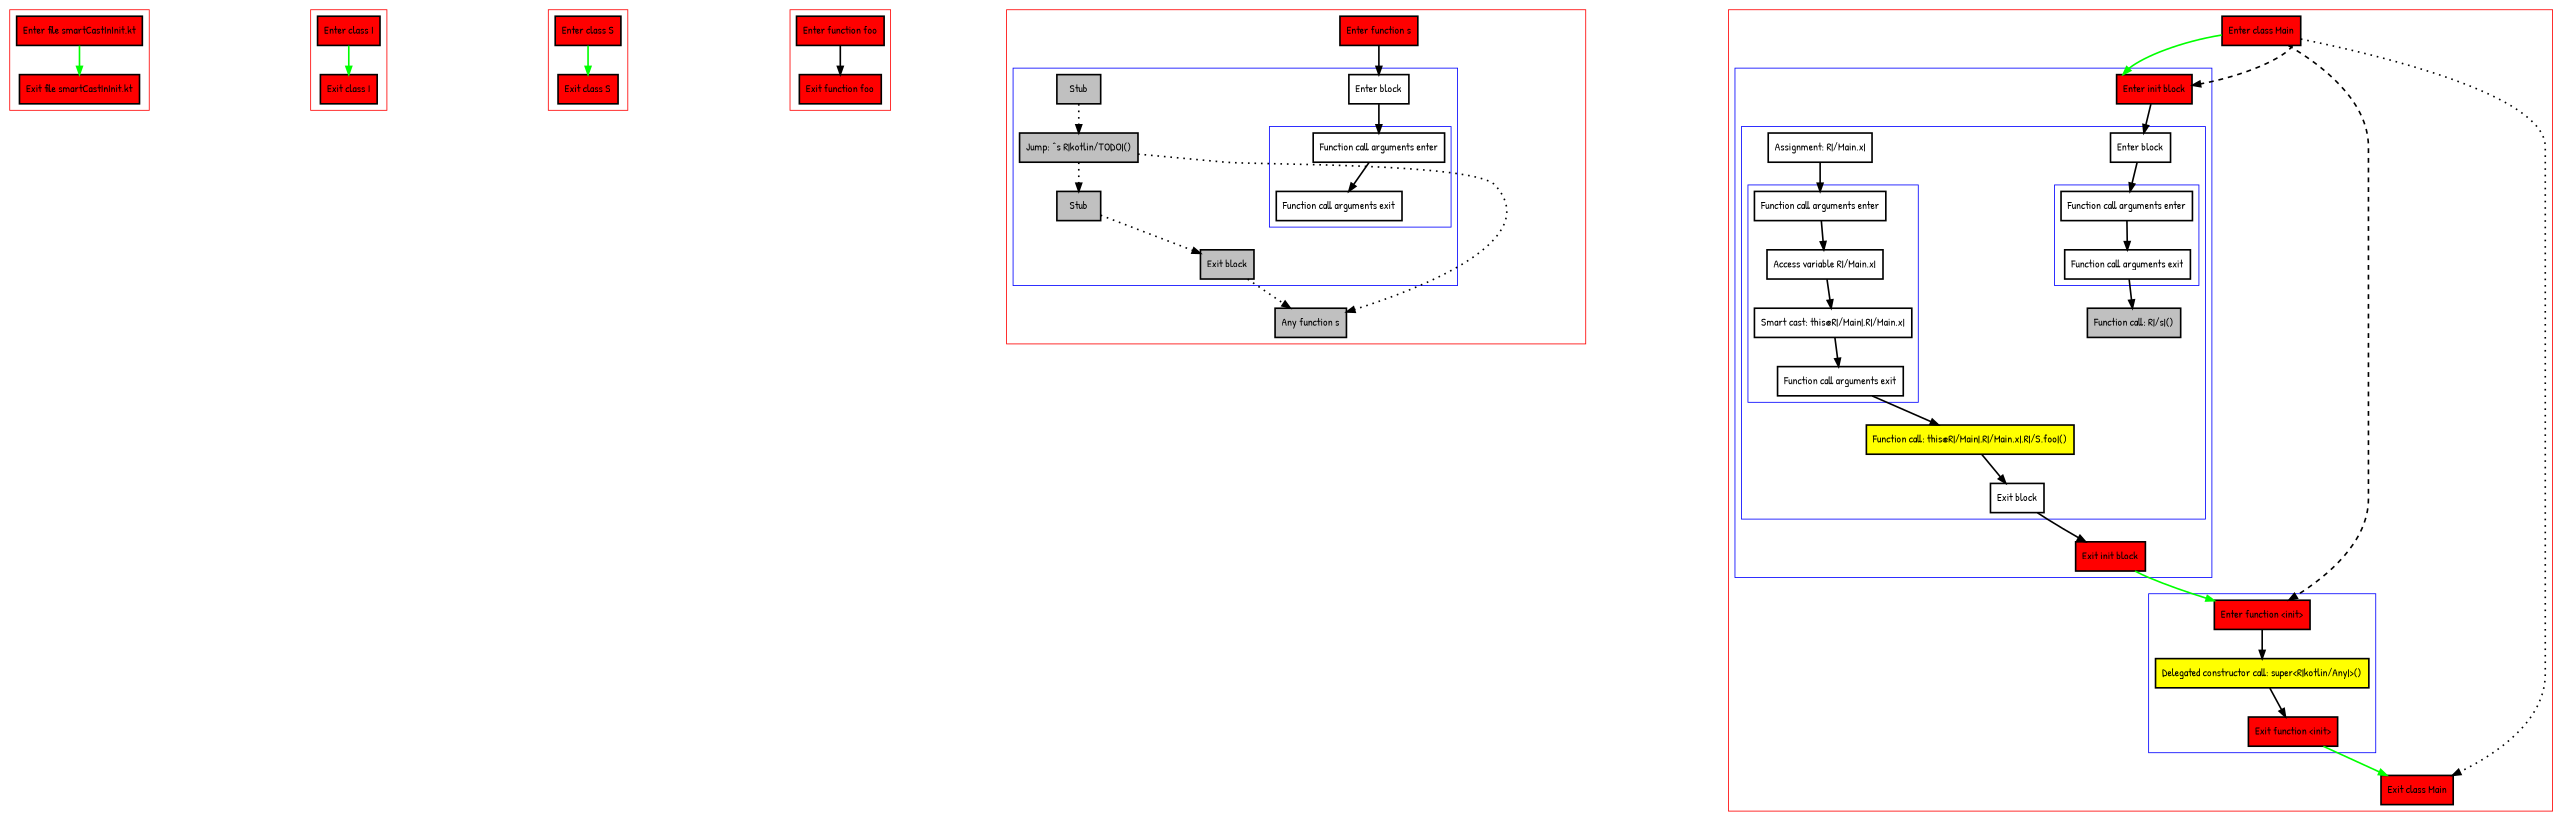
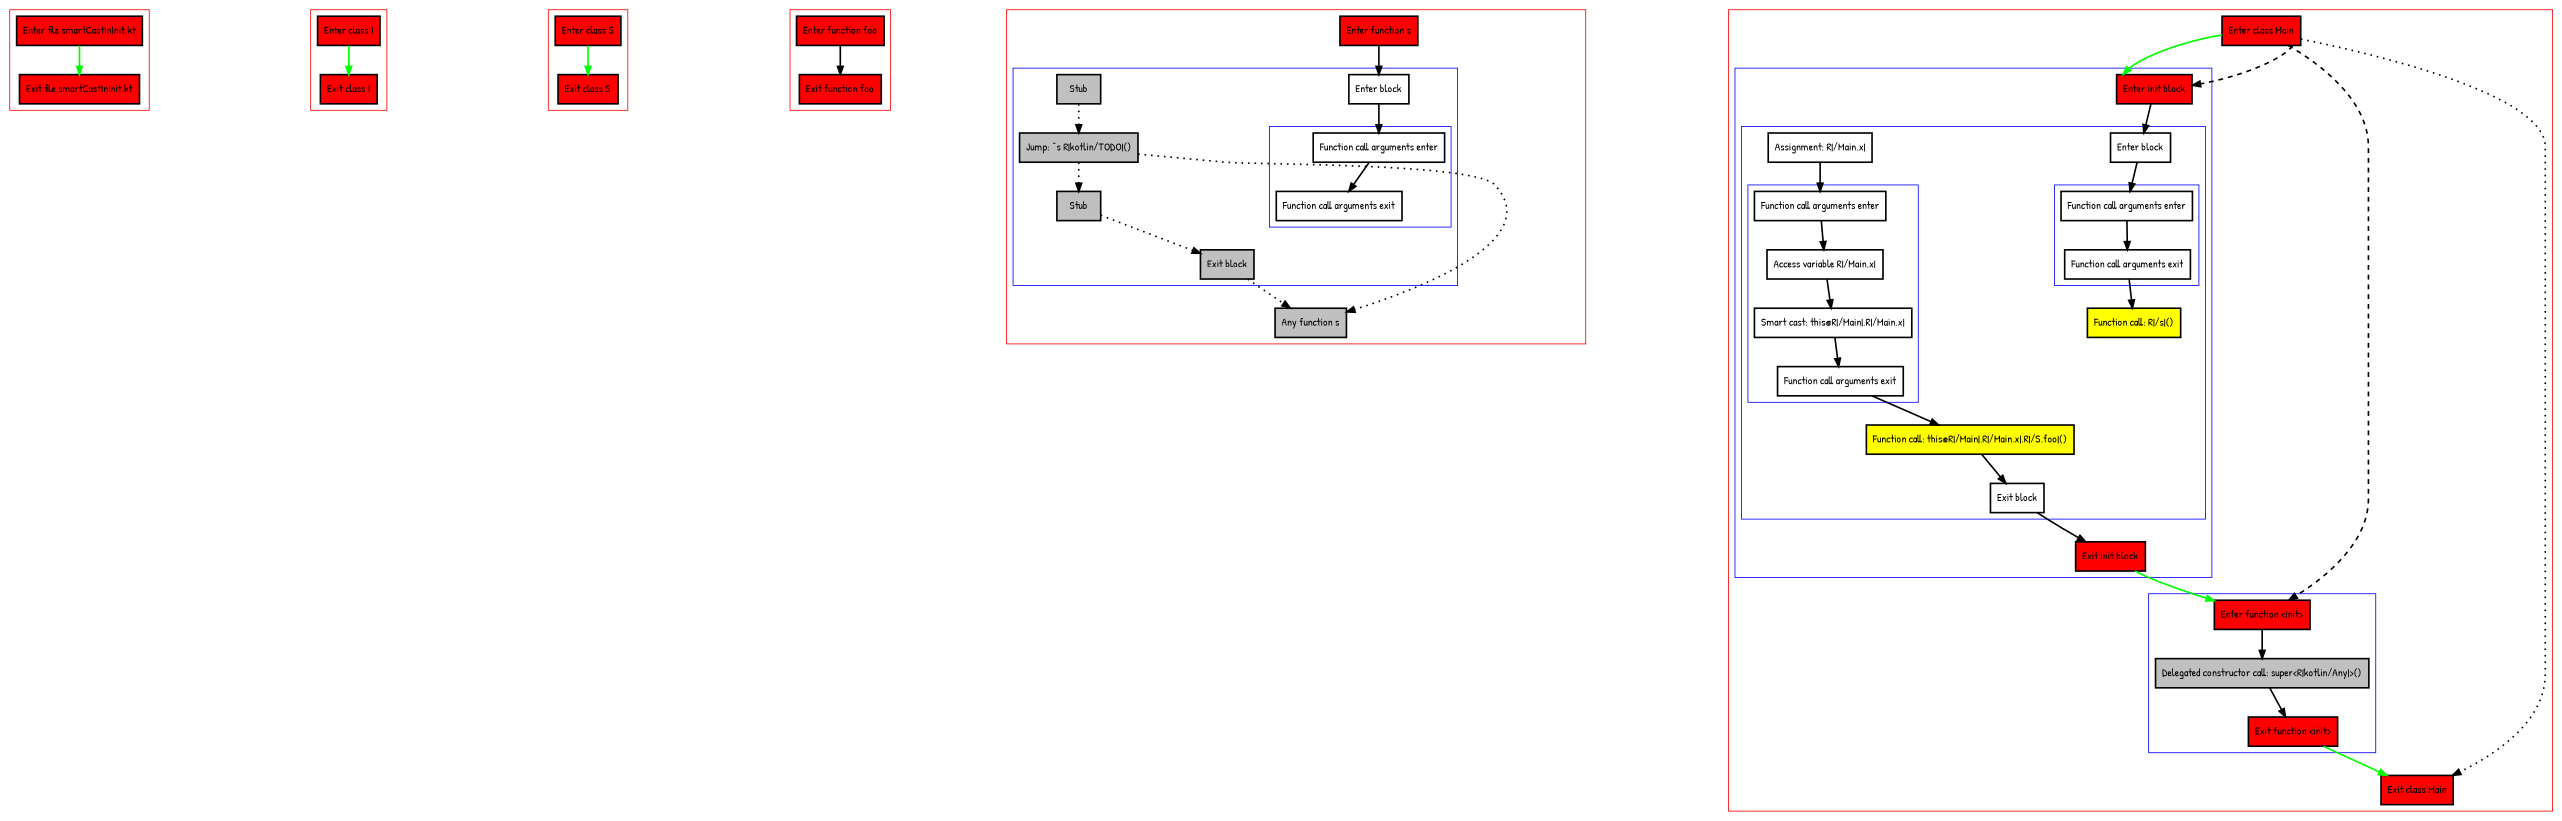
node "Function call: R|/s|()": fillcolor gray -> yellow
node "Delegated constructor call: super<R|kotlin/Any|>()": fillcolor yellow -> gray
